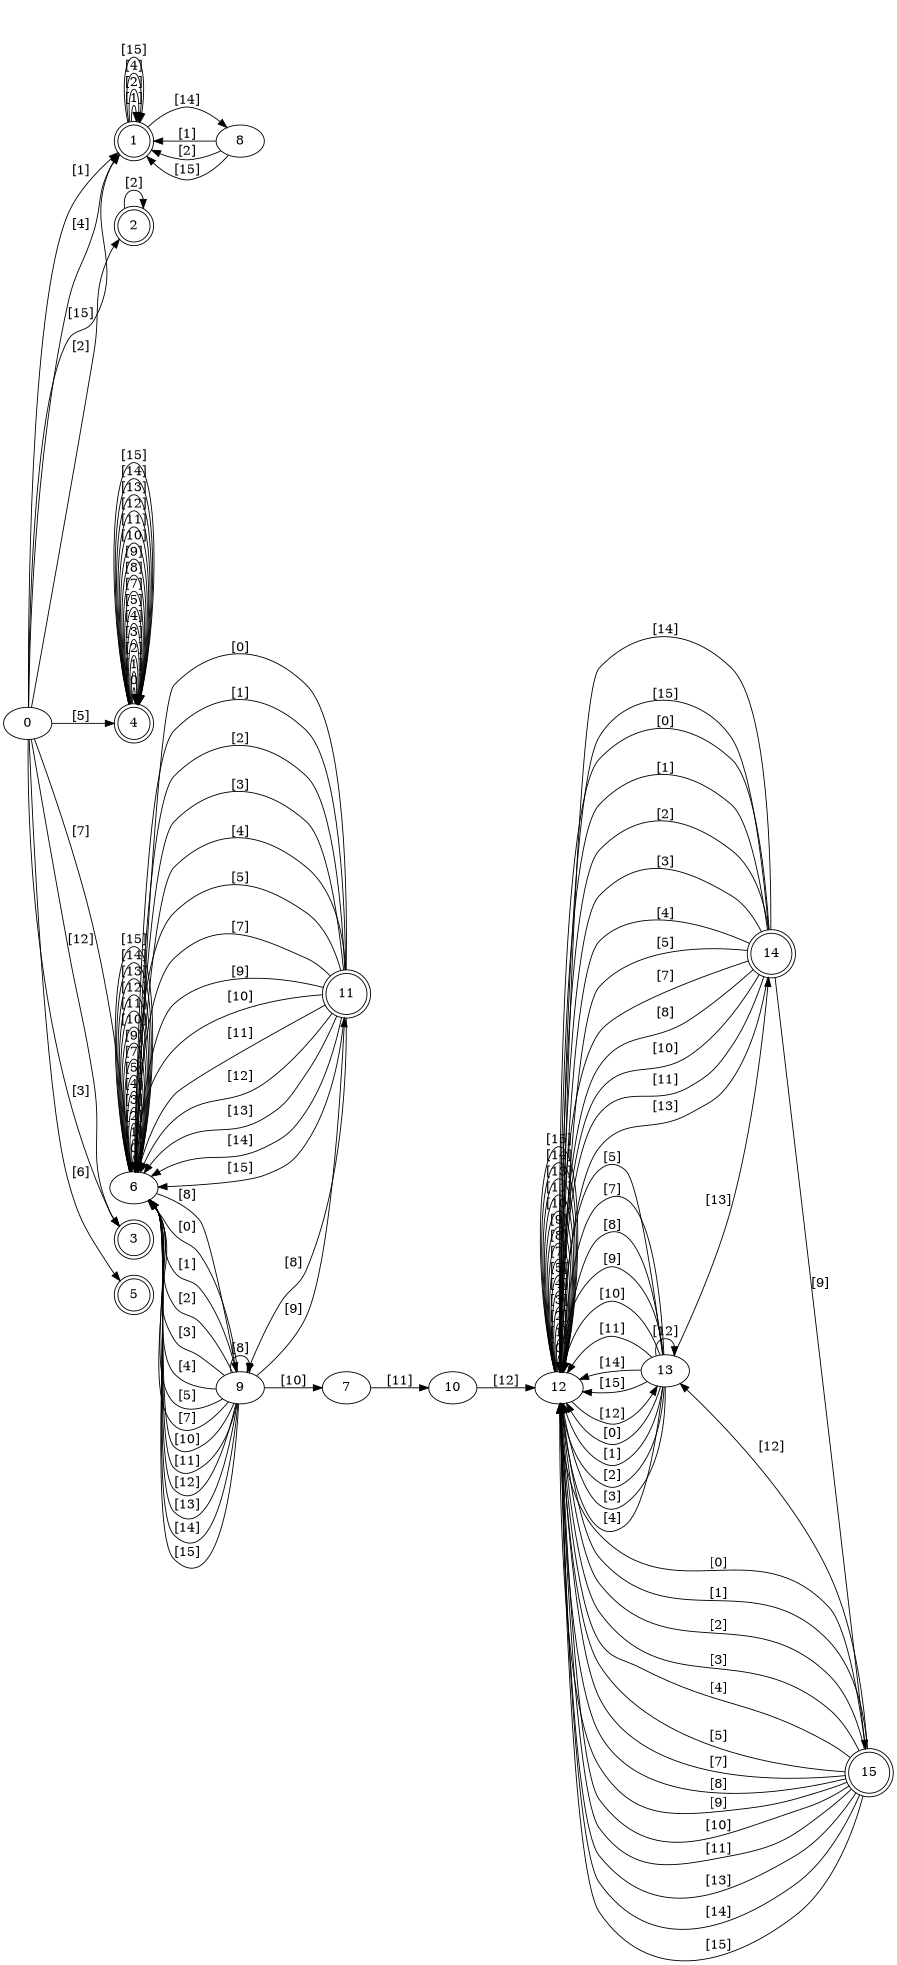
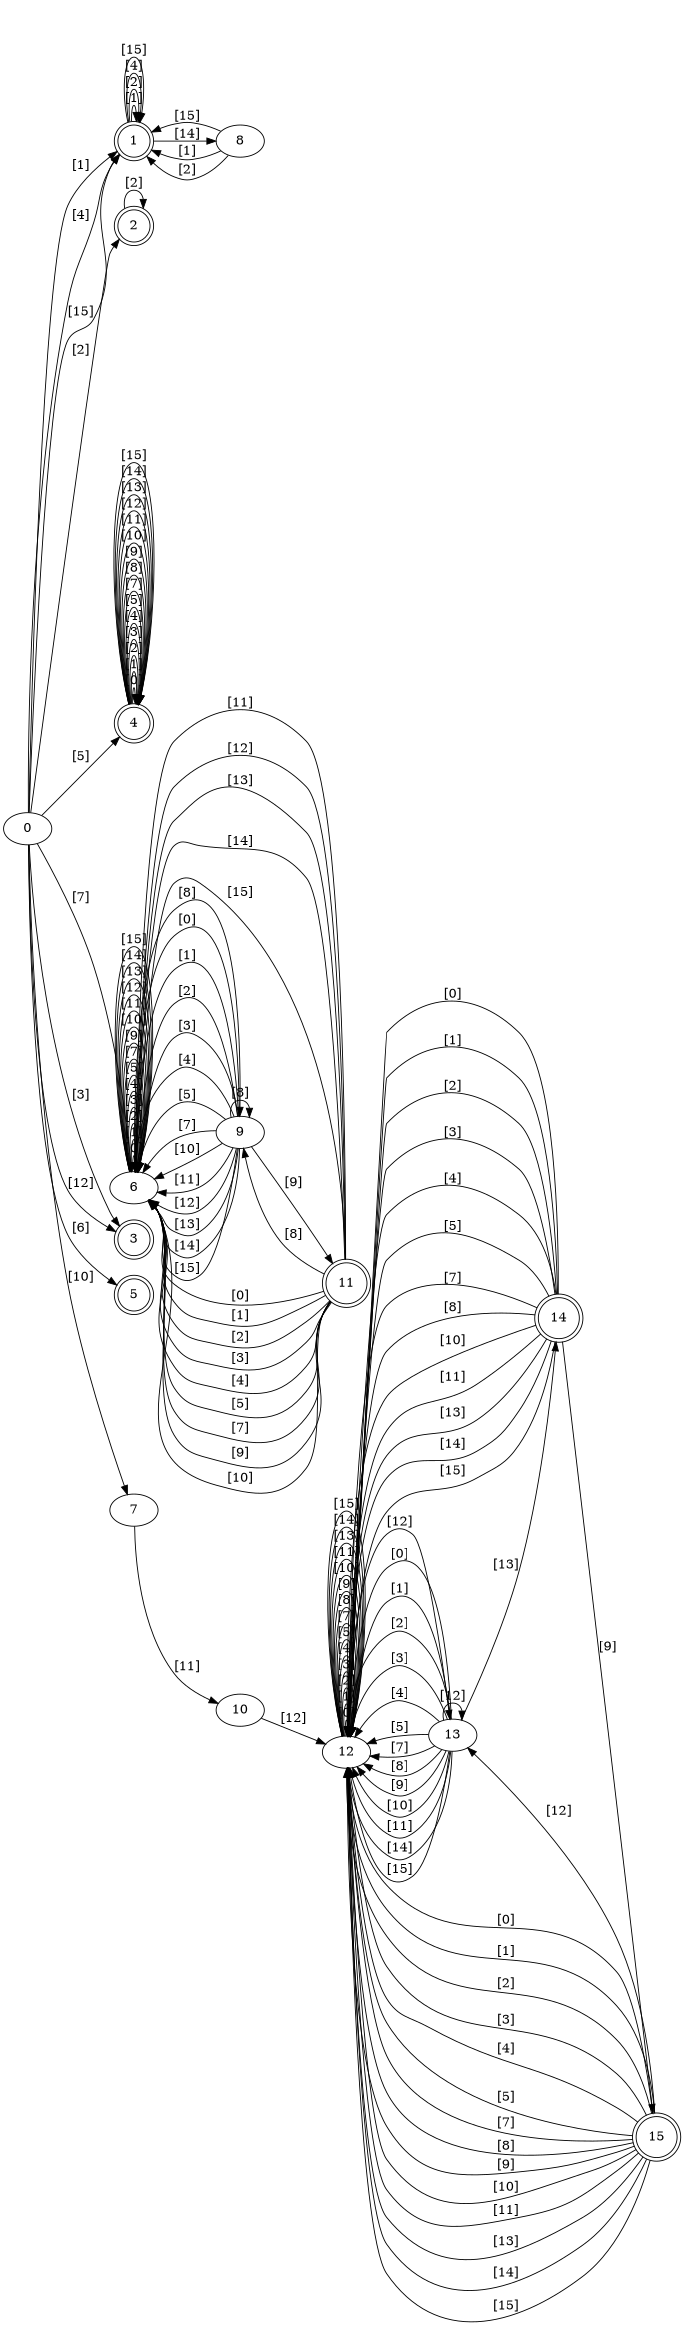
edge "9" -> "7": now "0" -> "7"
